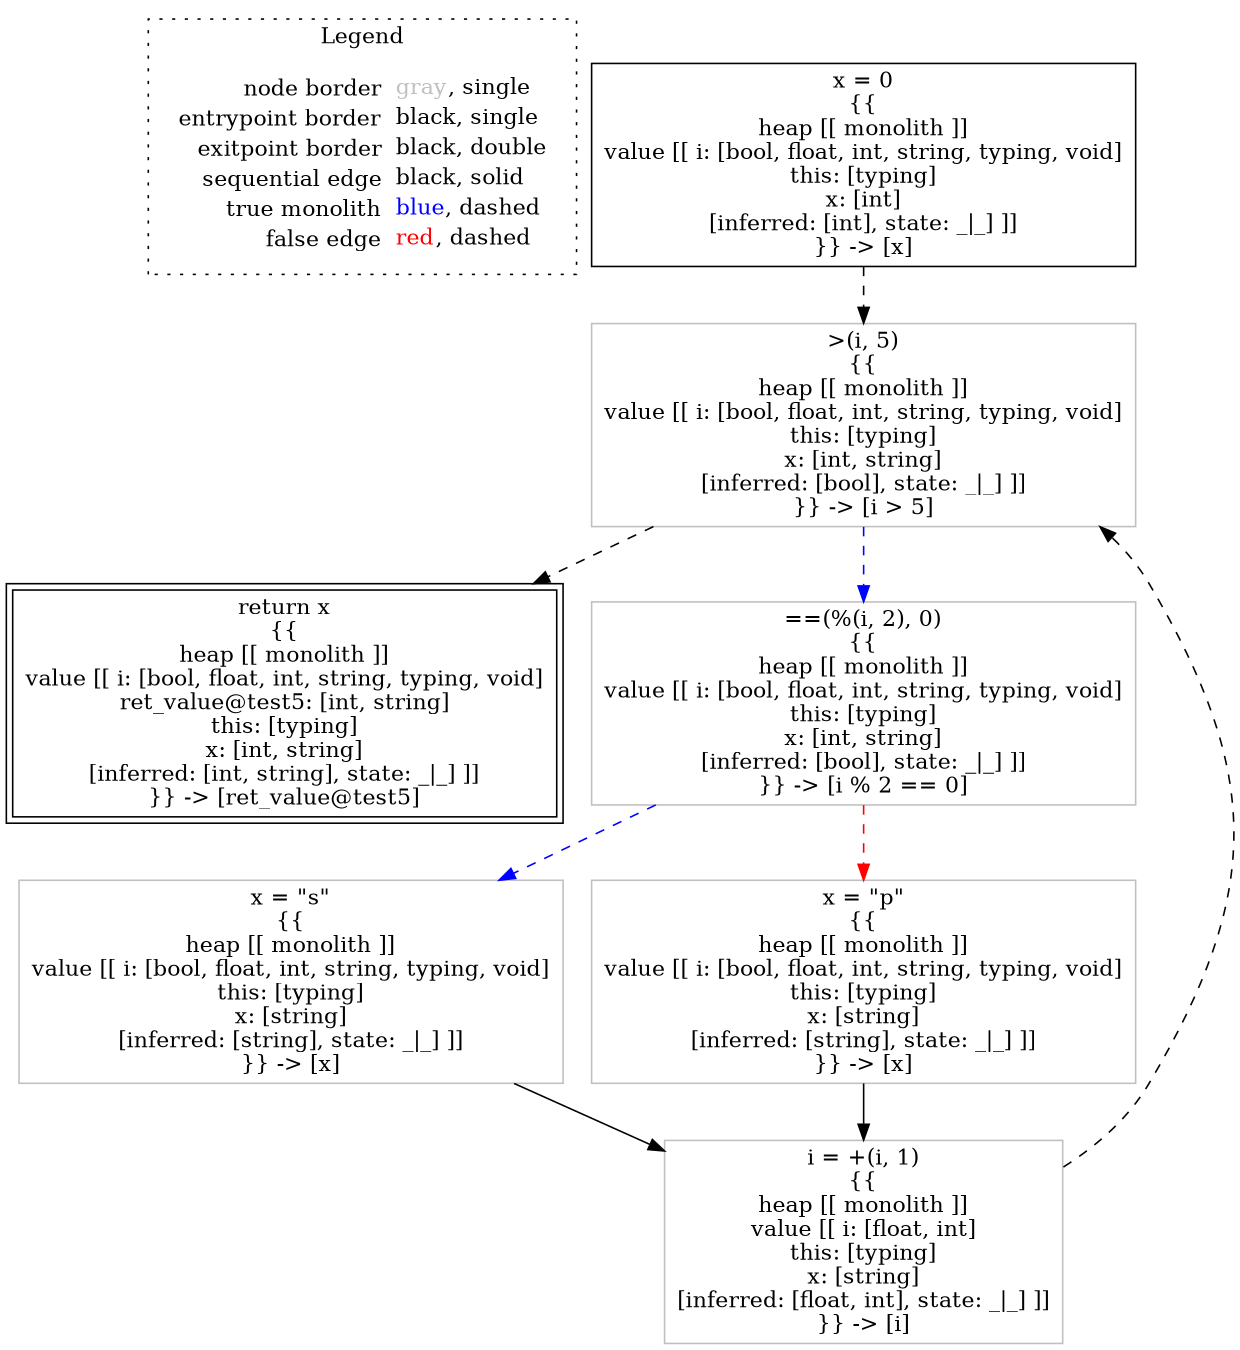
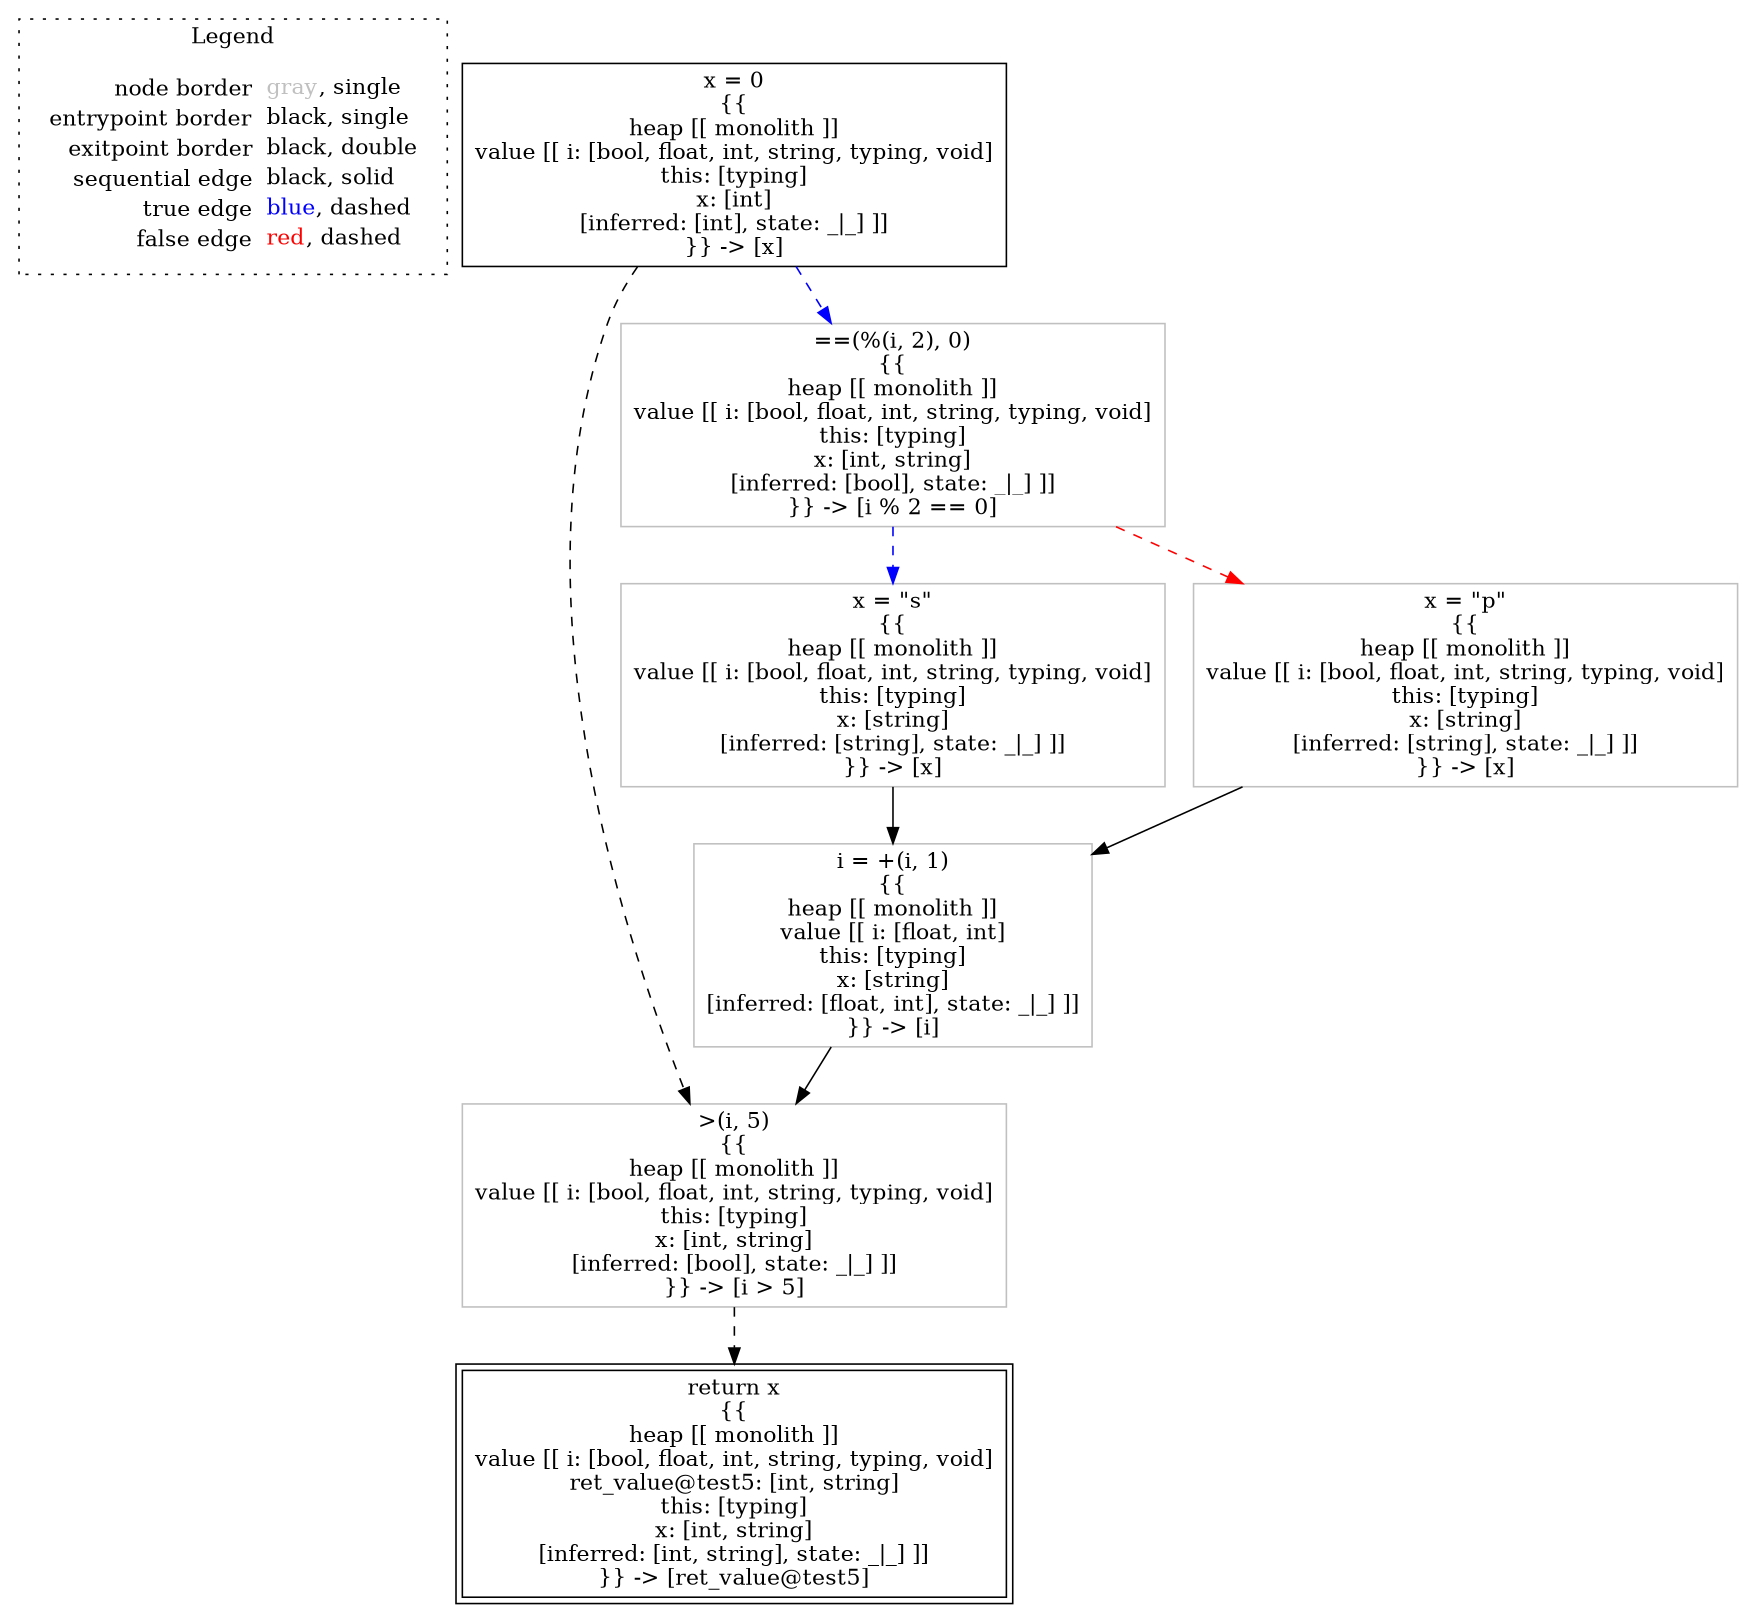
node "node border": text "true monolith" -> "true edge"
edge ">(i, 5)" -> "==(%(i, 2), 0)": now "x = 0" -> "==(%(i, 2), 0)"
edge "i = +(i, 1)" -> ">(i, 5)": style dashed -> solid
